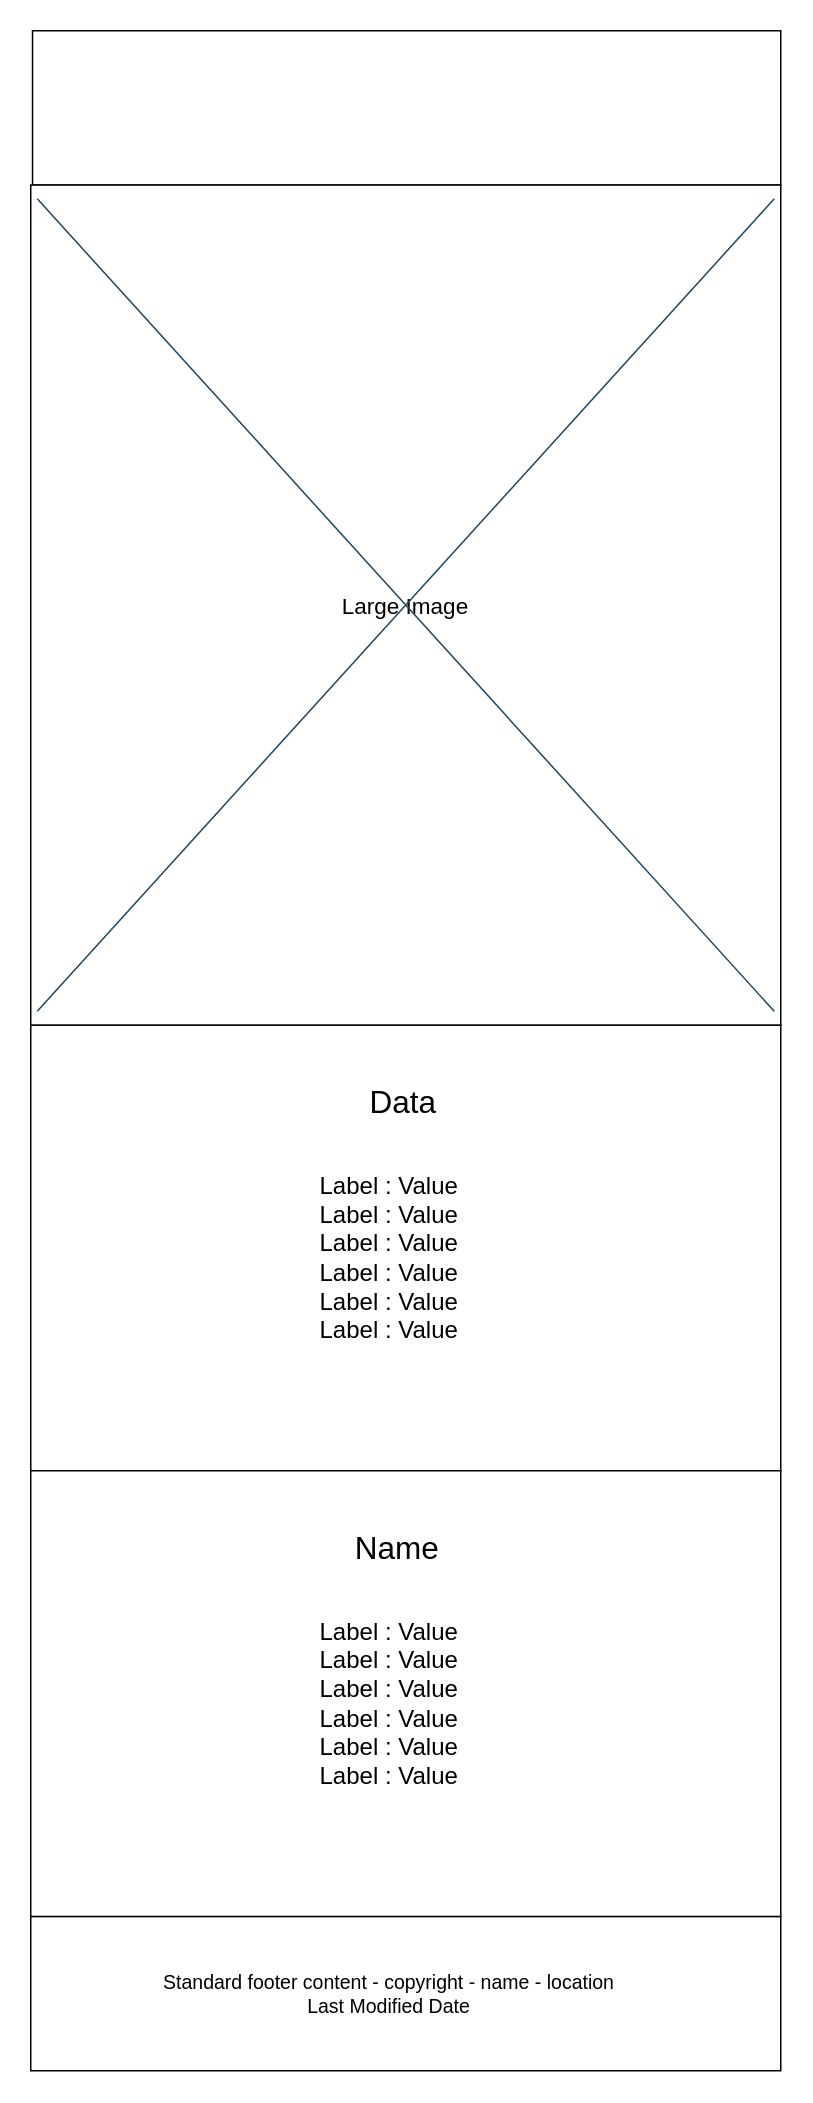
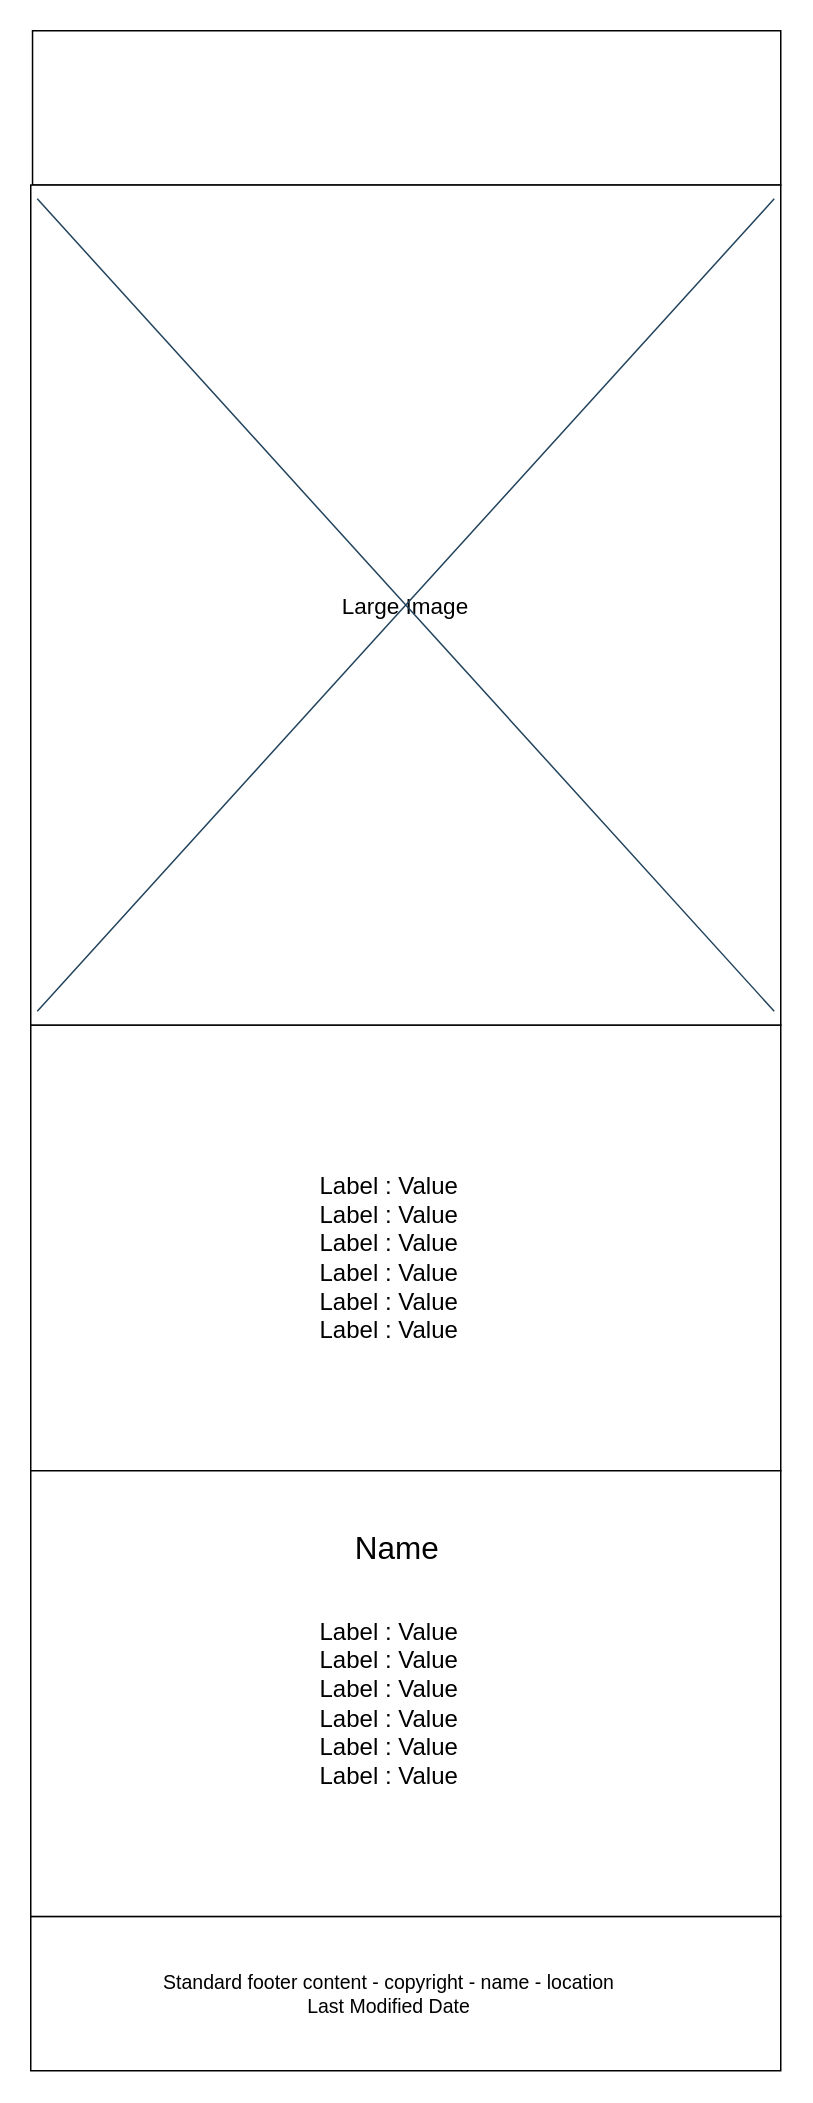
node "Data": removed
